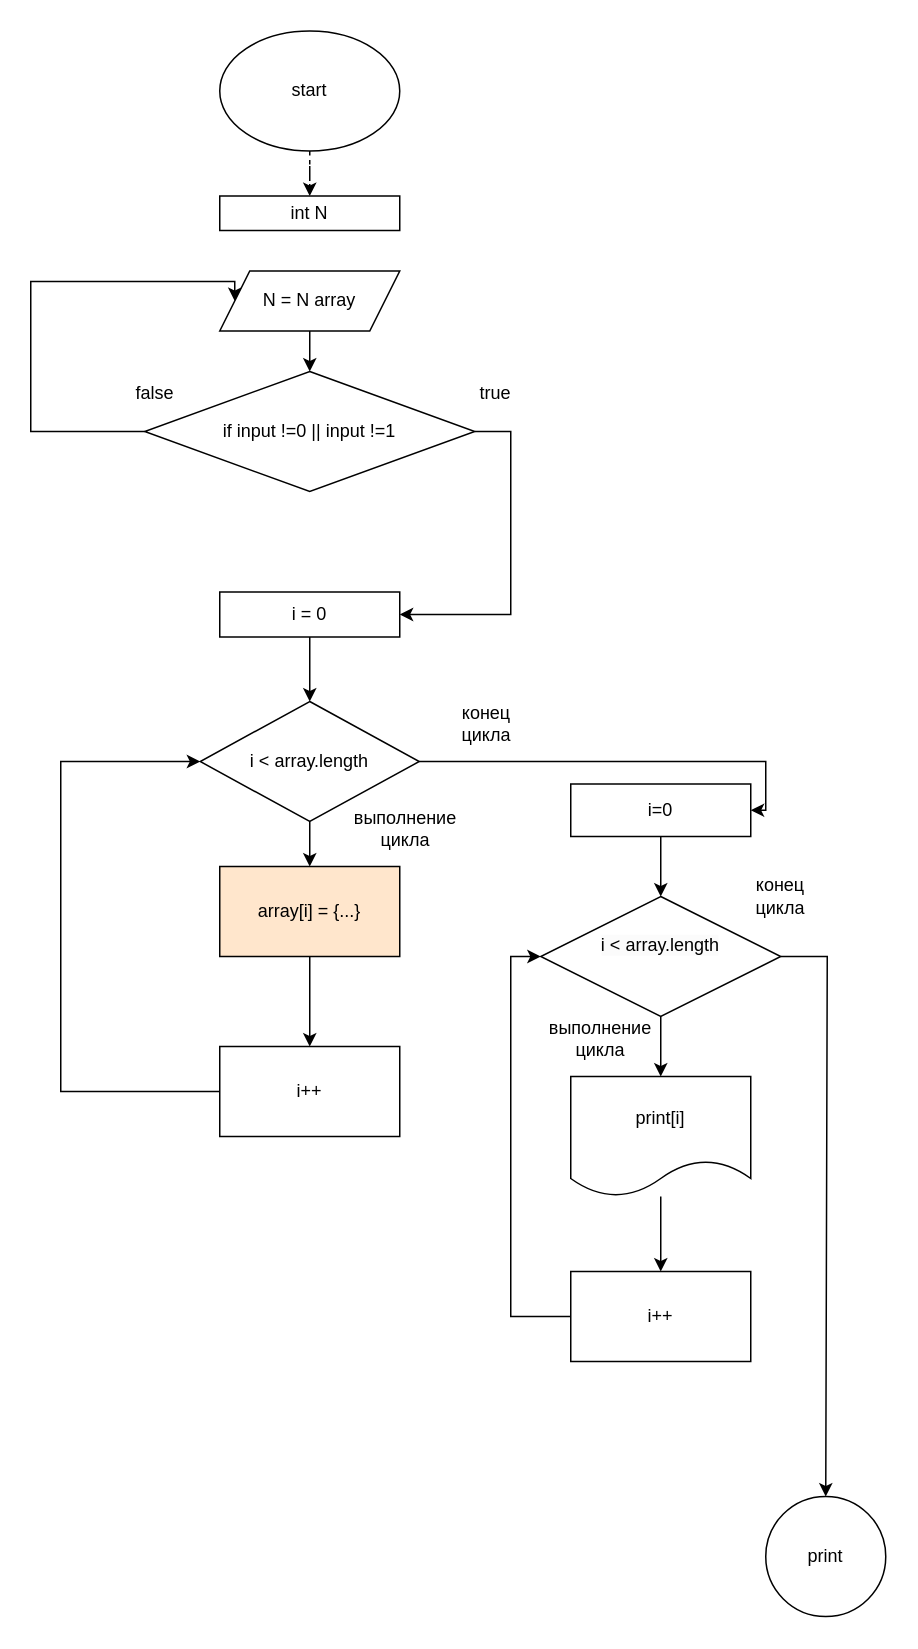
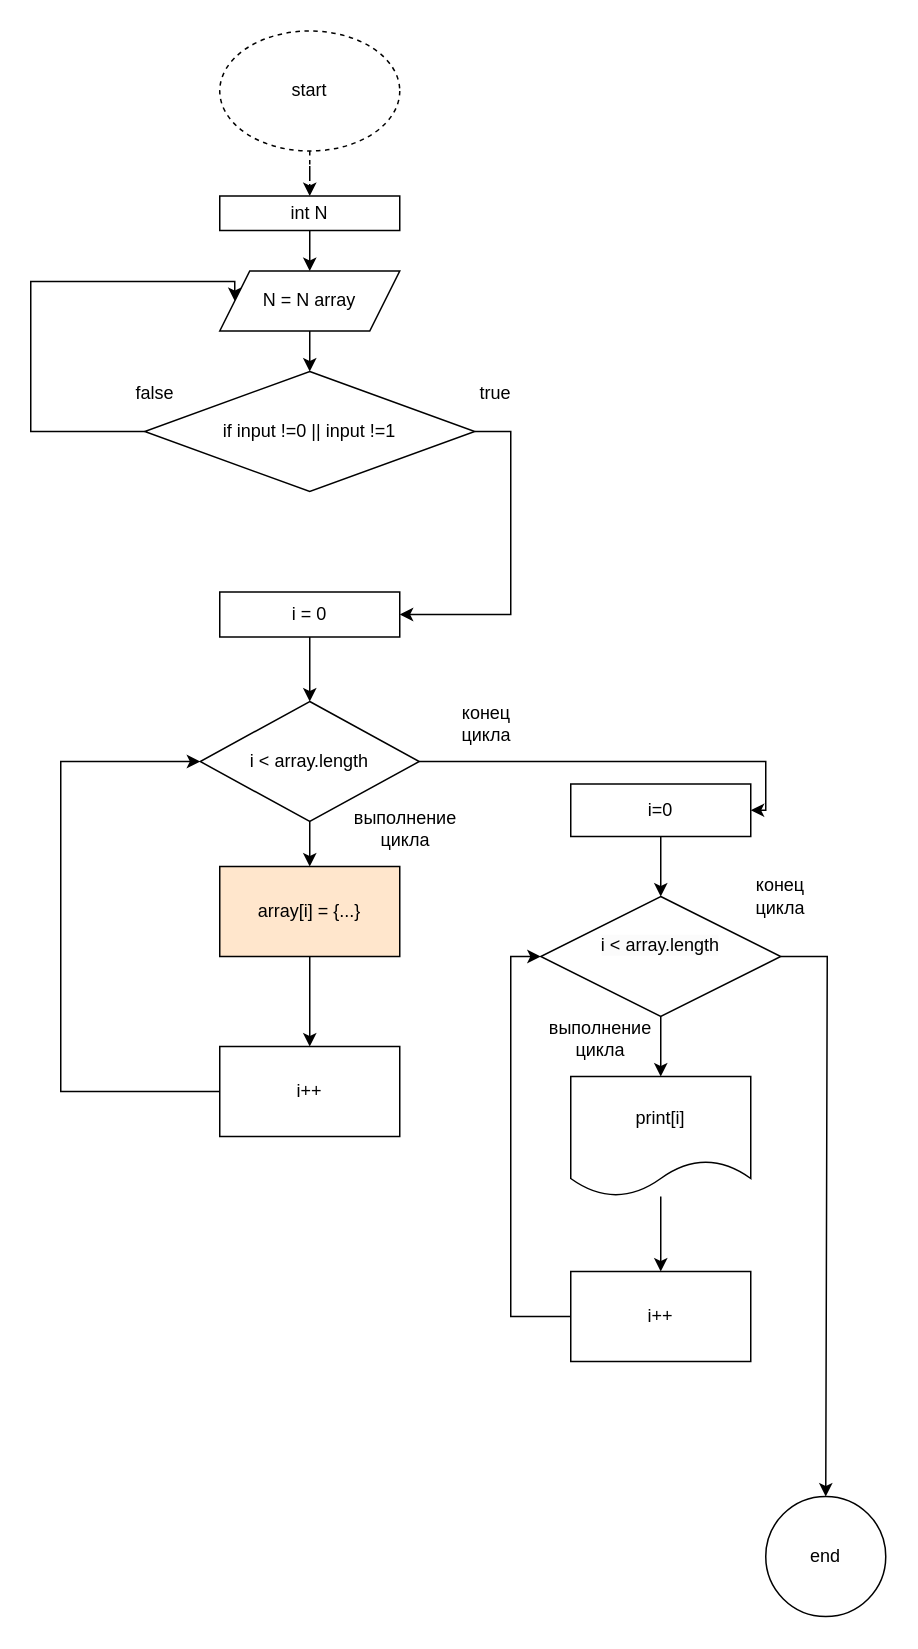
node "start": style solid -> dashed
edge "int N" -> "N = N array": added
node "print": label "print" -> "end"
